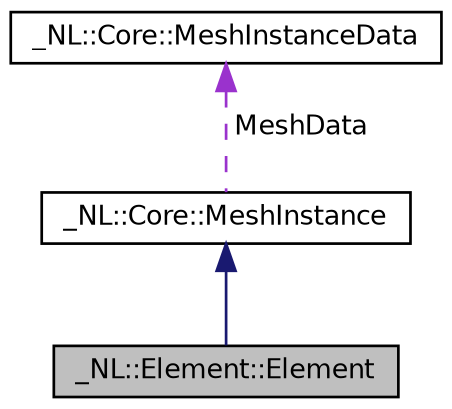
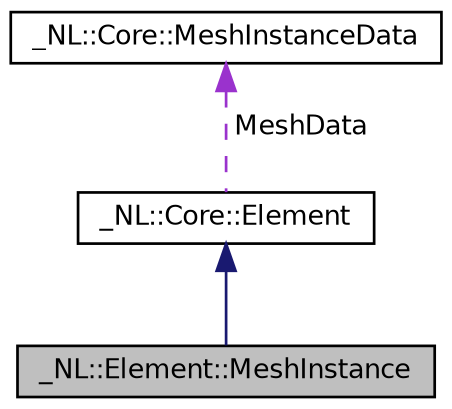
node "_NL::Core::MeshInstance": label "_NL::Core::MeshInstance" -> "_NL::Core::Element"
node "_NL::Element::Element": label "_NL::Element::Element" -> "_NL::Element::MeshInstance"
